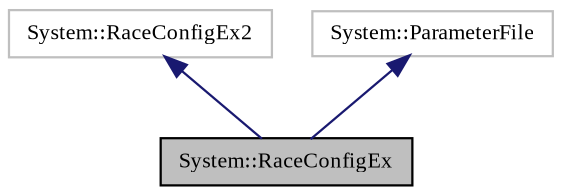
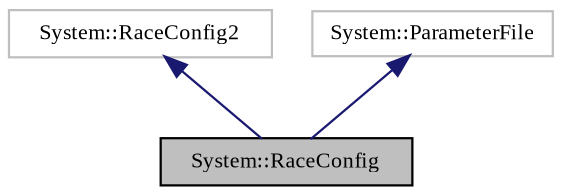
node "System::RaceConfigEx2": label "System::RaceConfigEx2" -> "System::RaceConfig2"
node "System::RaceConfigEx": label "System::RaceConfigEx" -> "System::RaceConfig"
